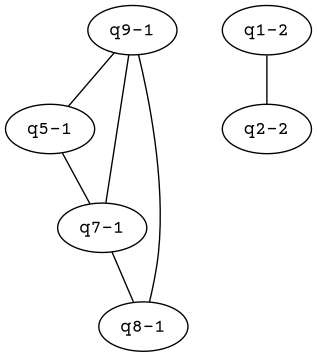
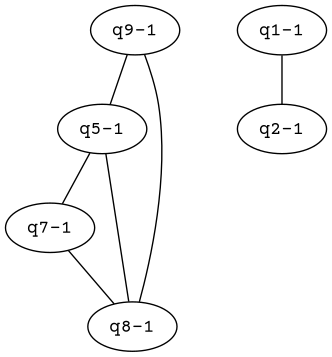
node "q1-2": label "q1-2" -> "q1-1"
edge "q9-1" -- "q7-1": removed
node "q2-2": label "q2-2" -> "q2-1"
edge "q5-1" -- "q8-1": added
